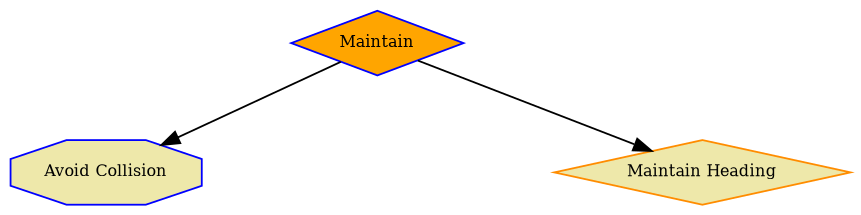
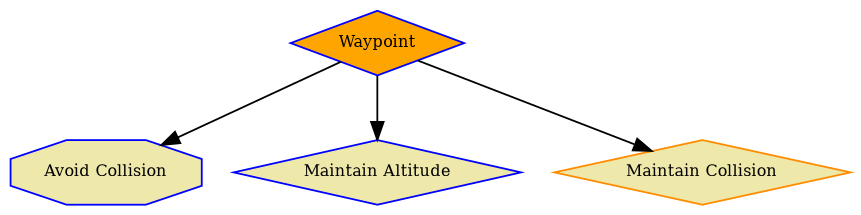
node "Maintain": label "Maintain" -> "Waypoint"
node "Maintain Altitude": added
node "Maintain Heading": label "Maintain Heading" -> "Maintain Collision"
